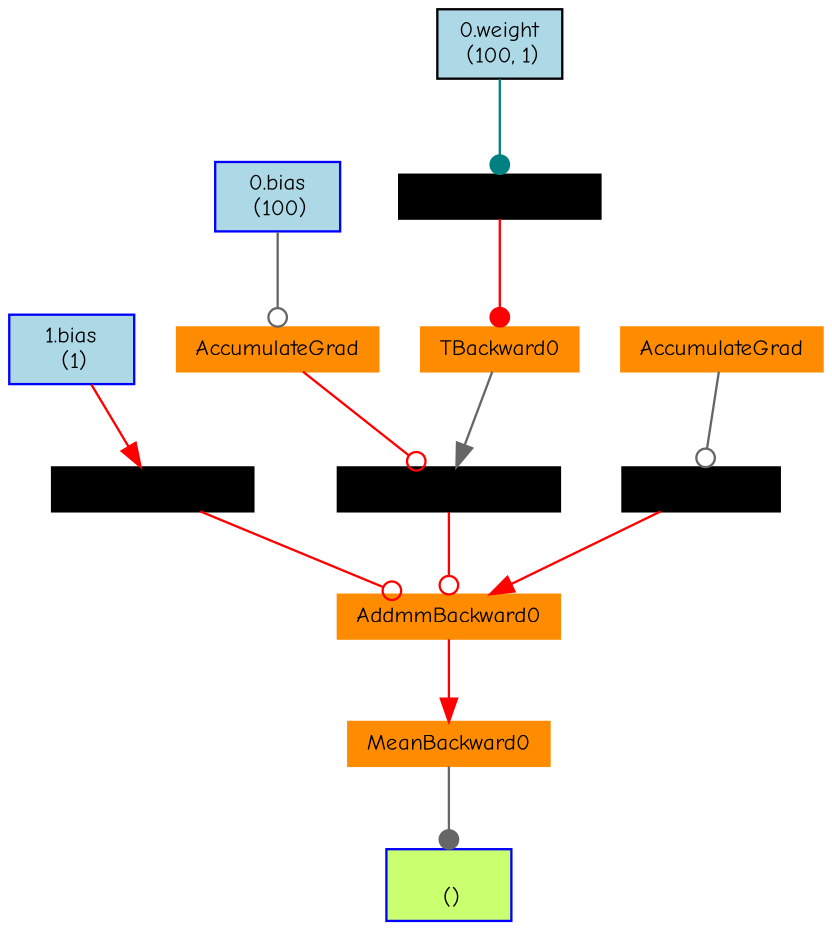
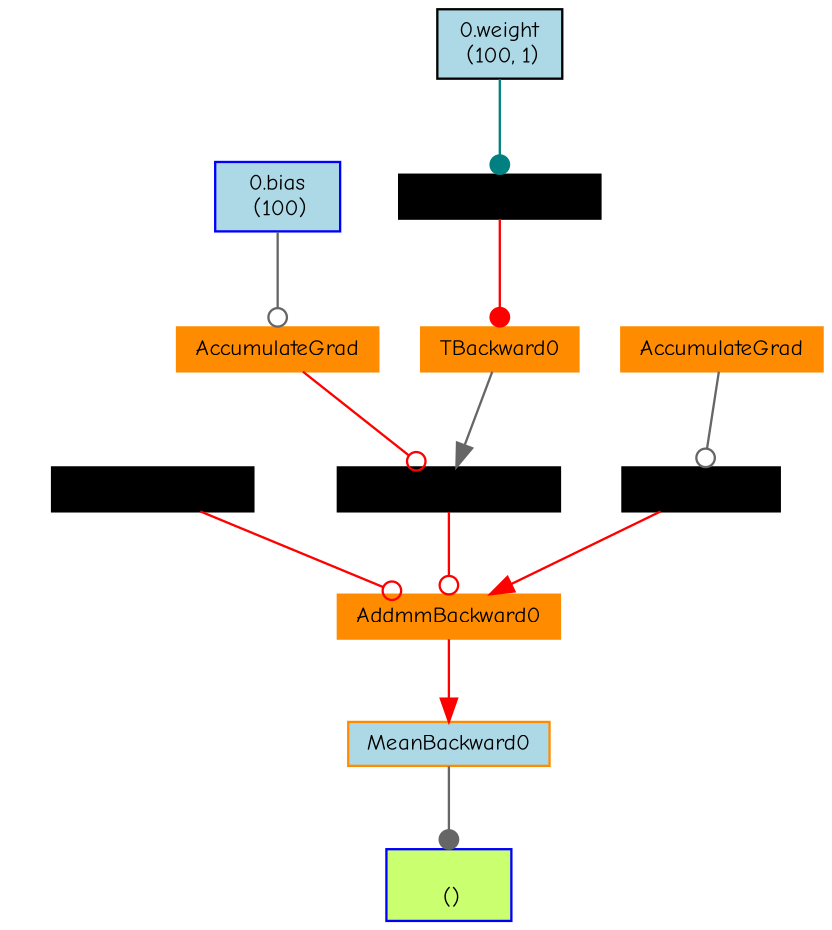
node "1.bias (1)": removed
node "MeanBackward0": fillcolor darkorange -> lightblue
